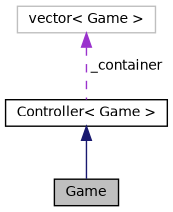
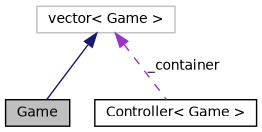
edge "Game" -> "Controller< Game >": now "Game" -> "vector< Game >"
